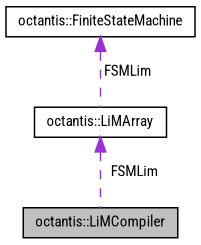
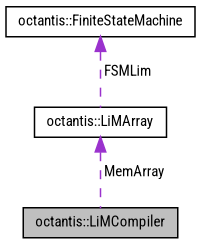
edge "octantis::LiMCompiler" -> "octantis::LiMArray": label " FSMLim" -> " MemArray"
